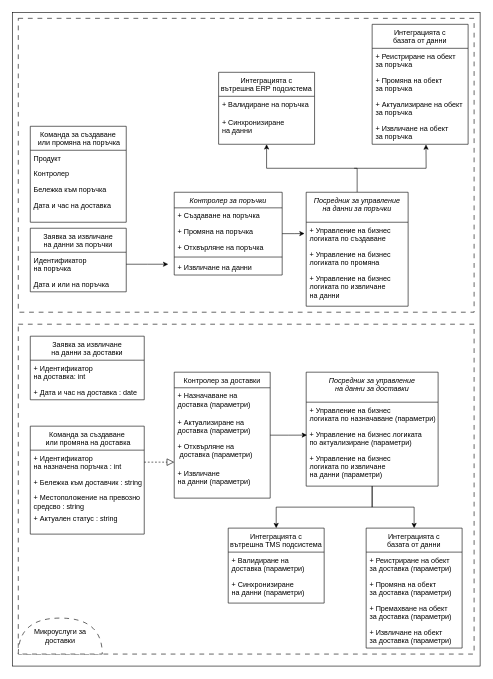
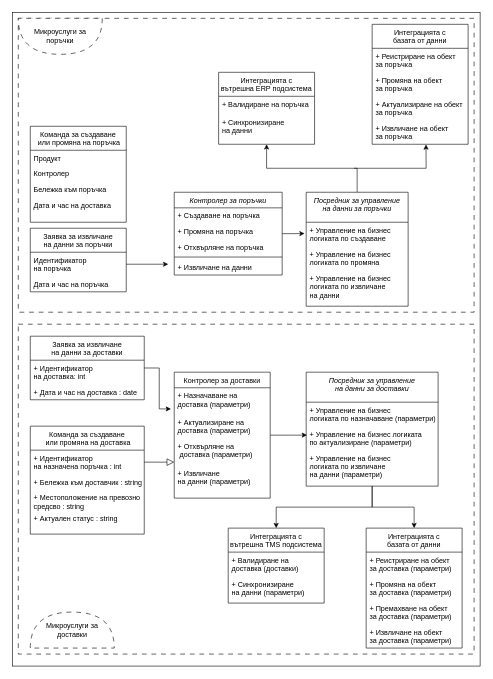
node "Микроуслуги за поръчки": added
node "Дата и или на поръчка": label "Дата и или на поръчка" -> "Дата и час на поръчка"
edge "Заявка за извличане на данни за доставки" -> "+ Назначаване на доставка (параметри)": added
edge "Команда за създаване или промяна на доставка" -> "Контролер за доставки": style dashed -> solid
node "+ Валидиране на доставка (параметри)": label "+ Валидиране на доставка (параметри)" -> "+ Валидиране на доставка (доставки)"
node "Микроуслуги за доставки": moved (60, 636) -> (72, 630)
